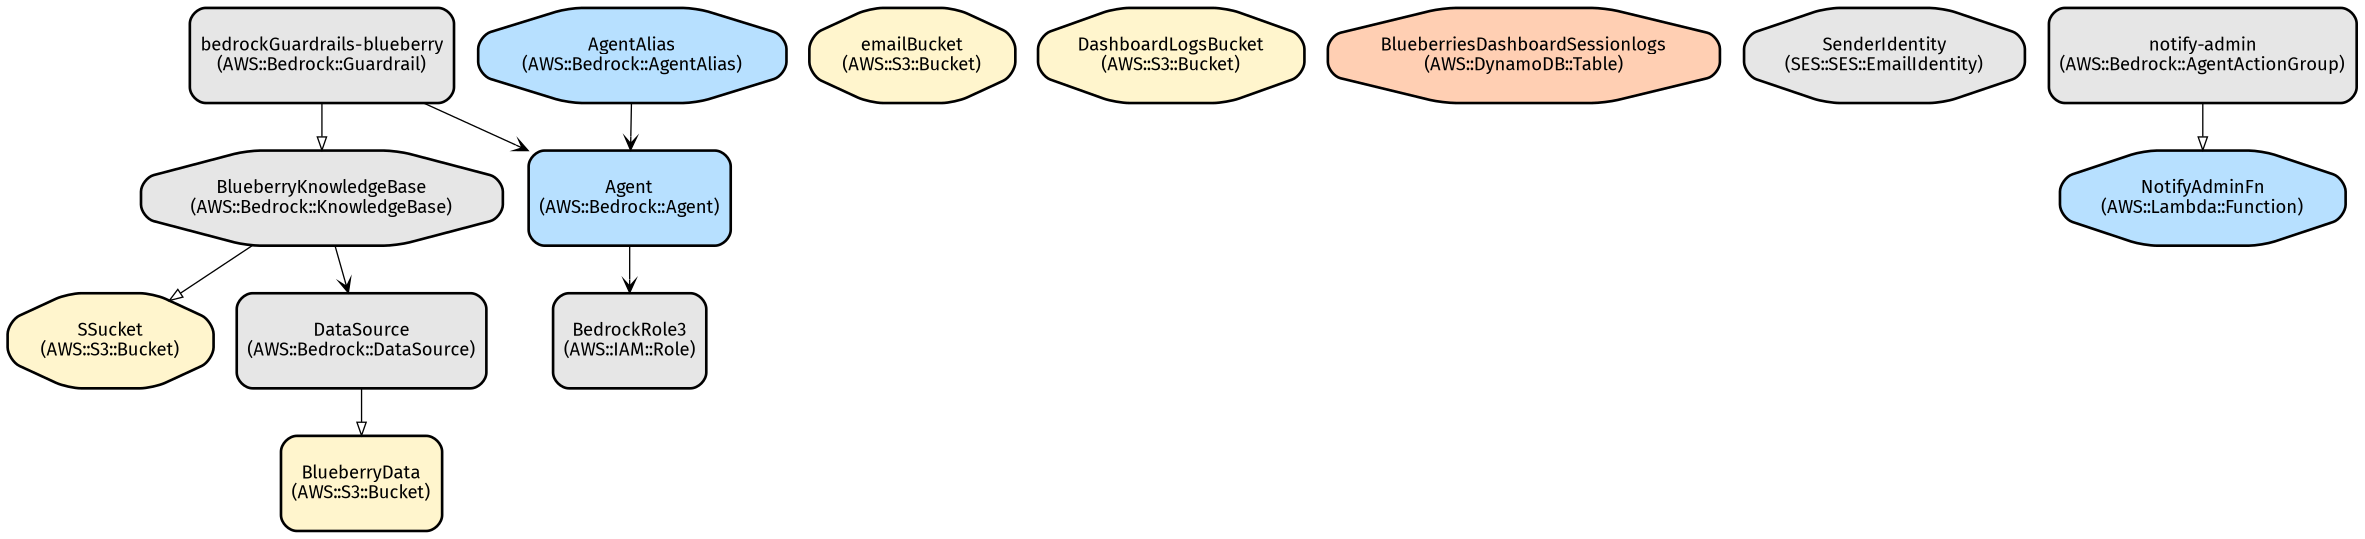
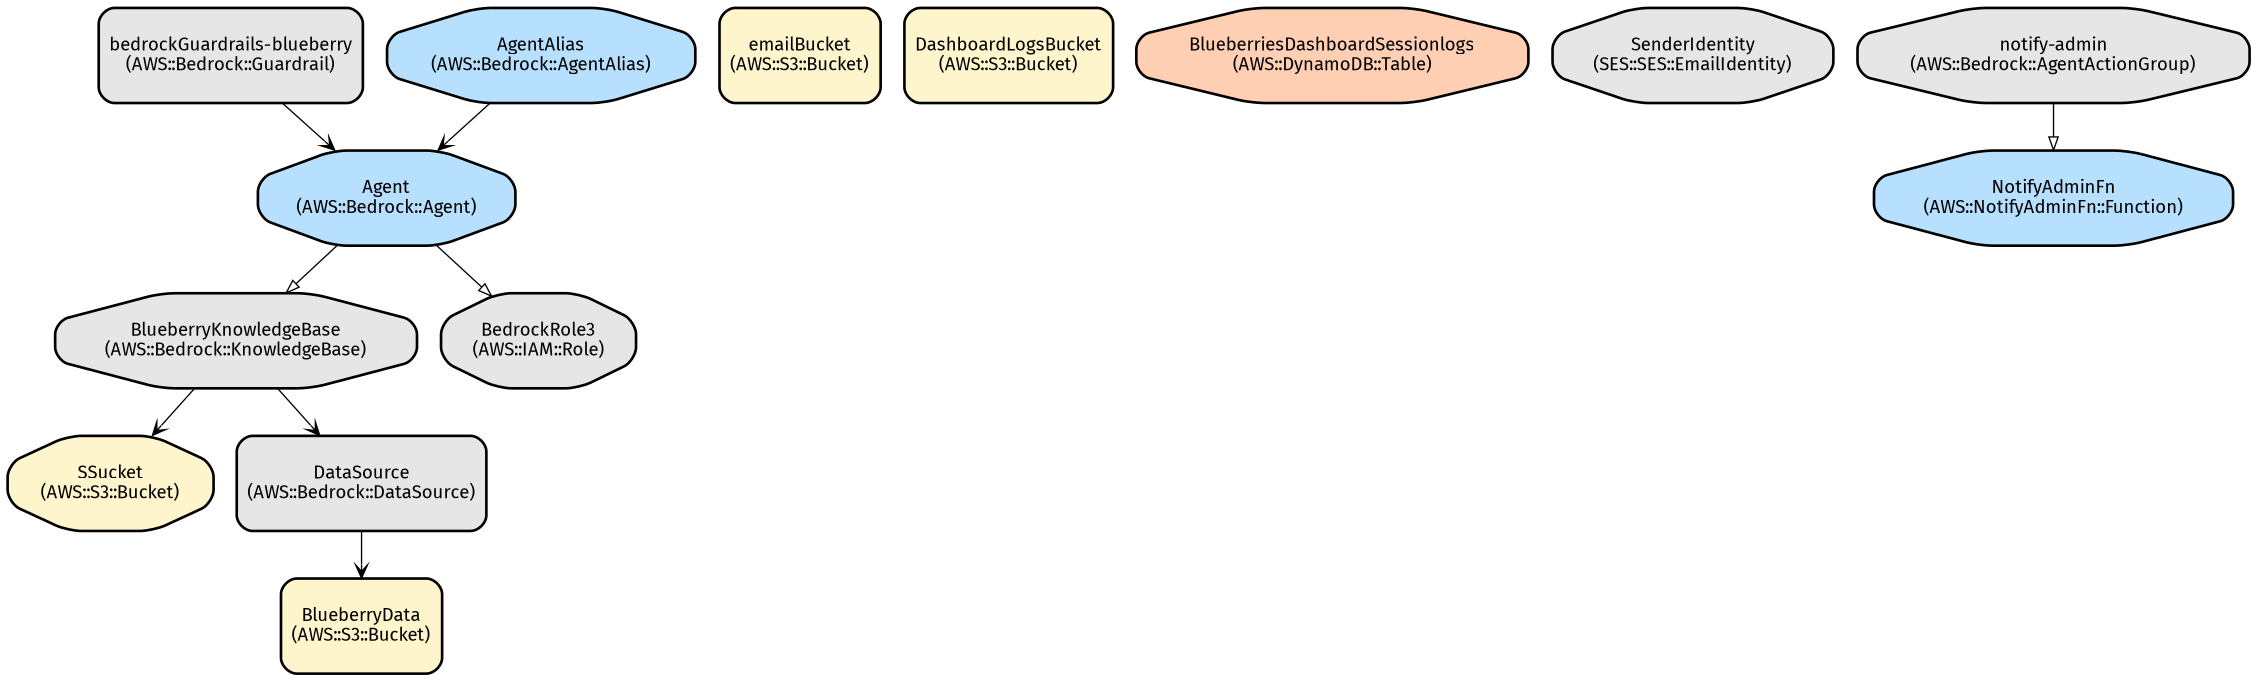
node "emailBucket (AWS::S3::Bucket)": shape octagon -> box
node "DashboardLogsBucket (AWS::S3::Bucket)": shape octagon -> box
node "notify-admin (AWS::Bedrock::AgentActionGroup)": shape box -> octagon
edge "bedrockGuardrails-blueberry (AWS::Bedrock::Guardrail)" -> "BlueberryKnowledgeBase (AWS::Bedrock::KnowledgeBase)": now "Agent (AWS::Bedrock::Agent)" -> "BlueberryKnowledgeBase (AWS::Bedrock::KnowledgeBase)"
node "Agent (AWS::Bedrock::Agent)": shape box -> octagon
node "NotifyAdminFn (AWS::Lambda::Function)": label "NotifyAdminFn (AWS::Lambda::Function)" -> "NotifyAdminFn (AWS::NotifyAdminFn::Function)"
edge "Agent (AWS::Bedrock::Agent)" -> "BedrockRole3 (AWS::IAM::Role)": arrowhead vee -> onormal
edge "BlueberryKnowledgeBase (AWS::Bedrock::KnowledgeBase)" -> "SSucket (AWS::S3::Bucket)": arrowhead onormal -> vee
node "BedrockRole3 (AWS::IAM::Role)": shape box -> octagon
edge "DataSource (AWS::Bedrock::DataSource)" -> "BlueberryData (AWS::S3::Bucket)": arrowhead onormal -> vee
